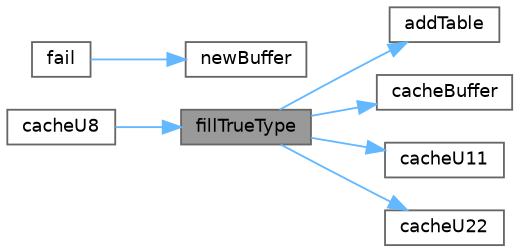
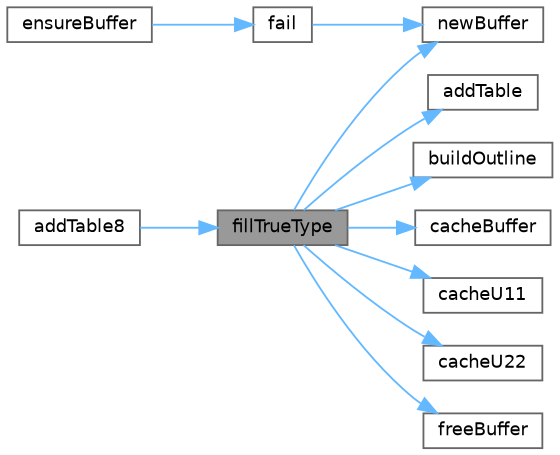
node "ensureBuffer": added
edge "fillTrueType" -> "newBuffer": added
node "cacheU8": label "cacheU8" -> "addTable8"
node "buildOutline": added
node "freeBuffer": added
